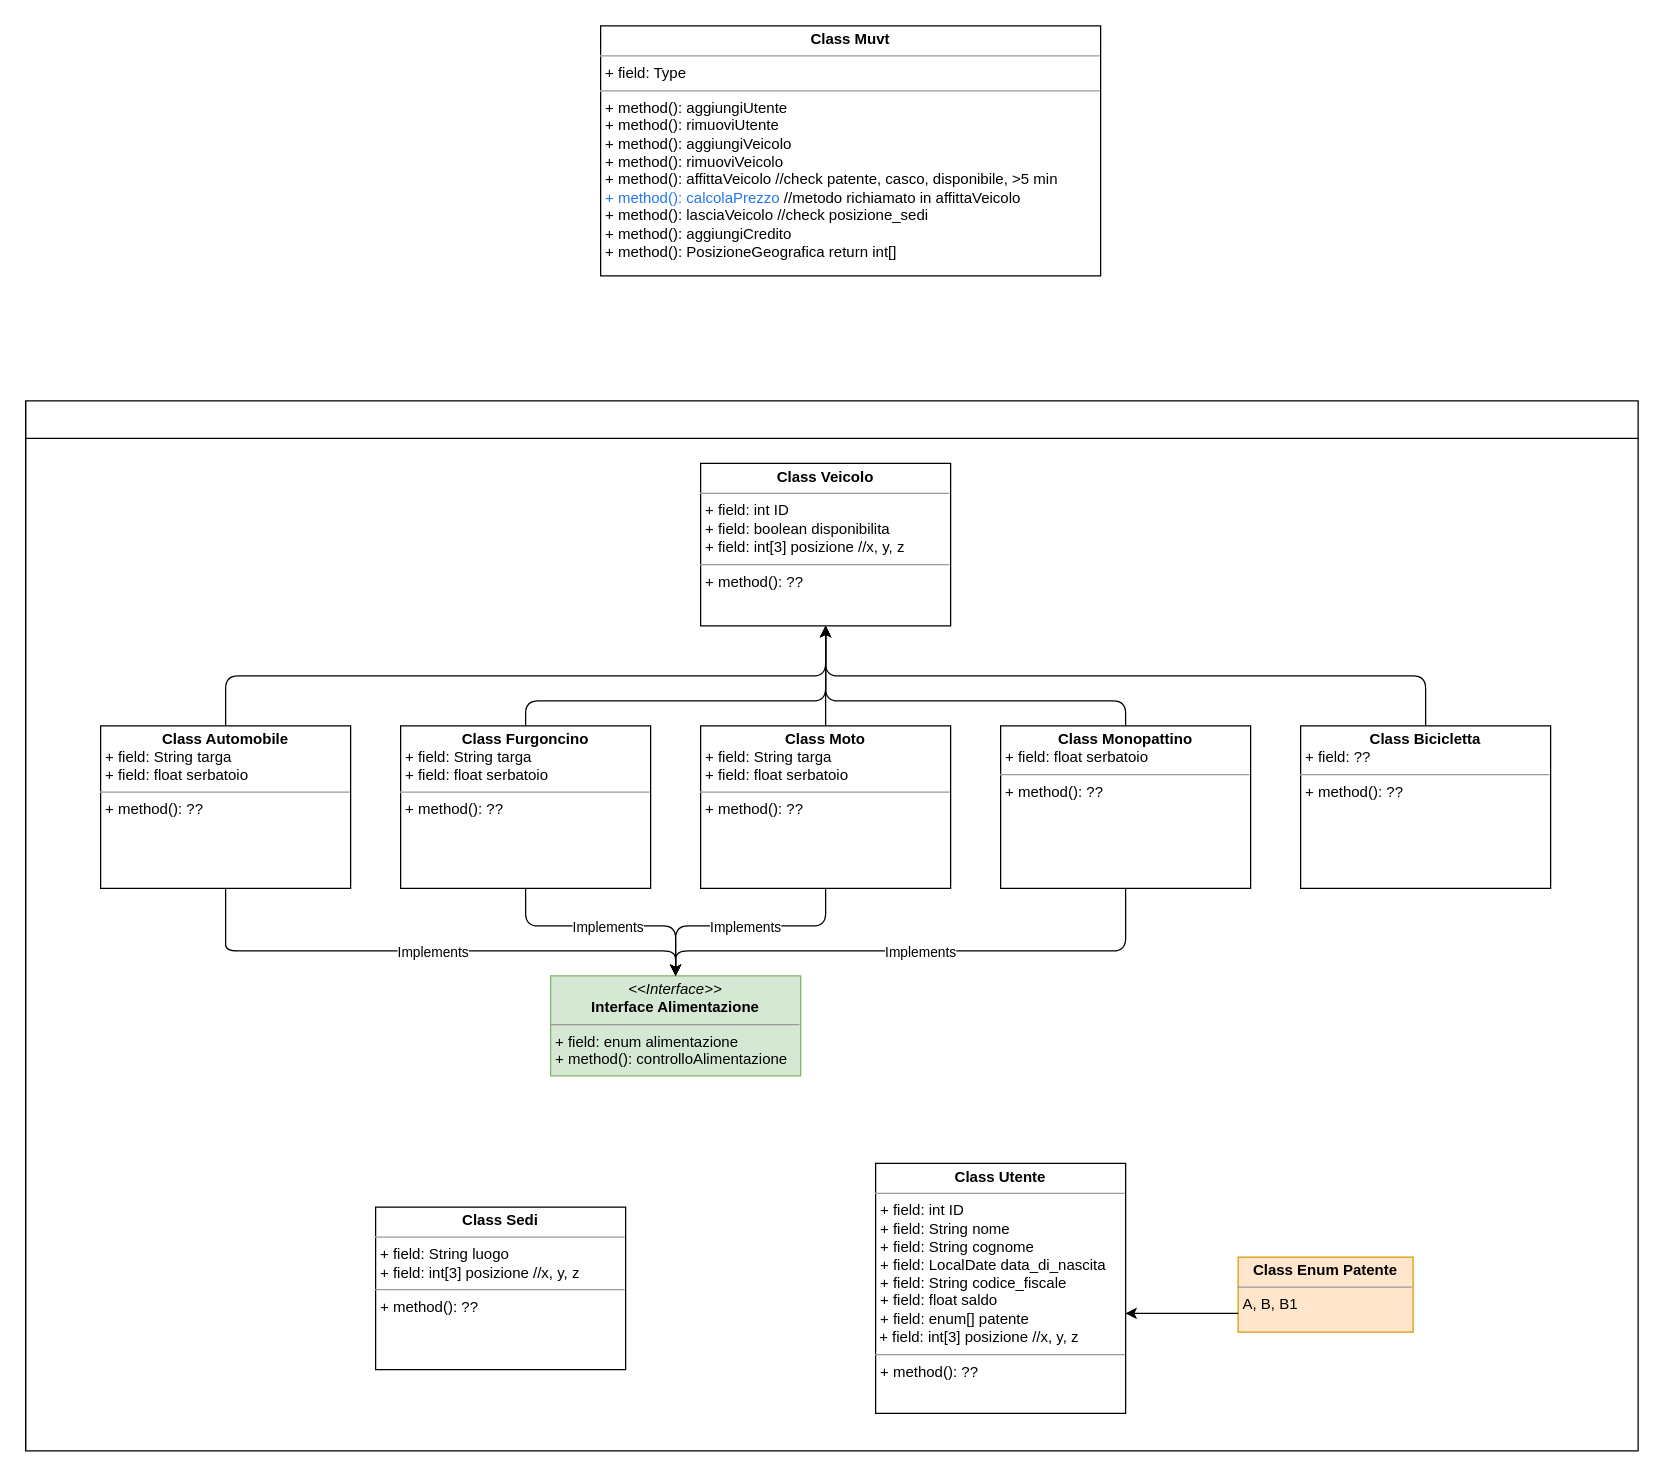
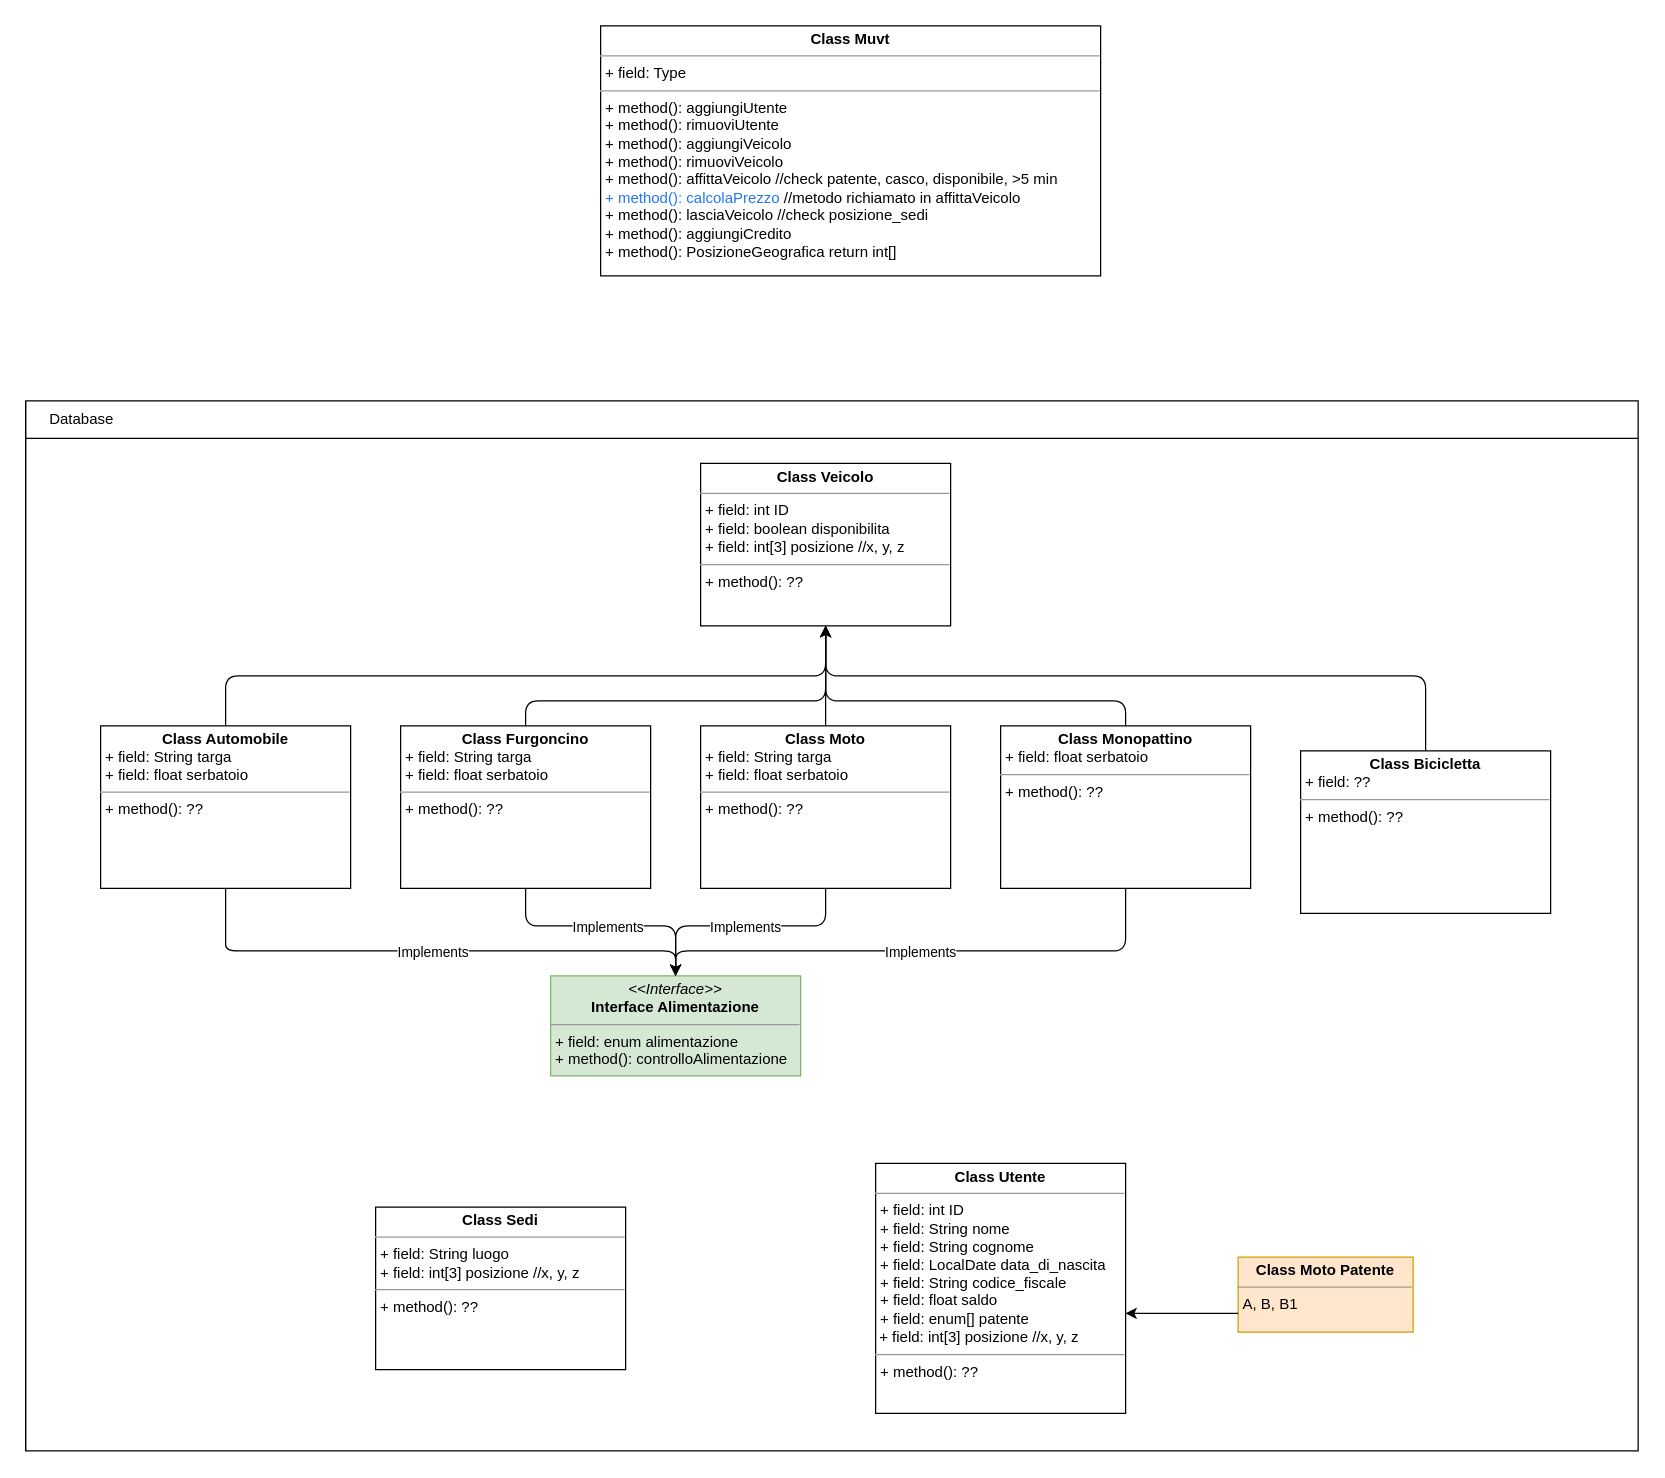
node "Database": added
node "Class Bicicletta + field: ?? + method(): ??": moved (1426, 807) -> (1426, 832)
node "Class Enum Patente A, B, B1": label "Class Enum Patente A, B, B1" -> "Class Moto Patente A, B, B1"
